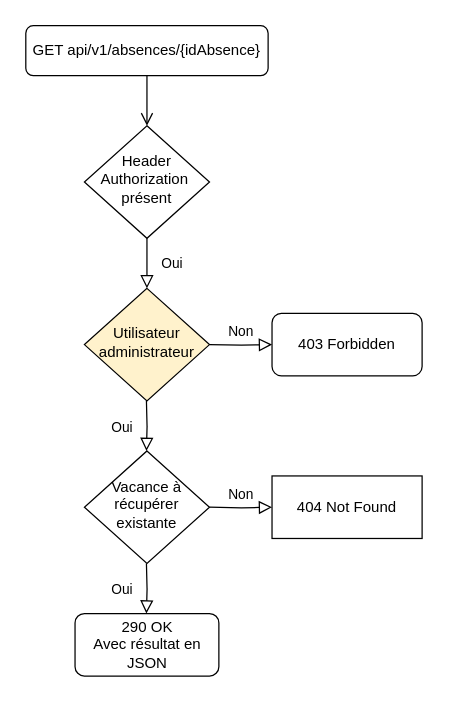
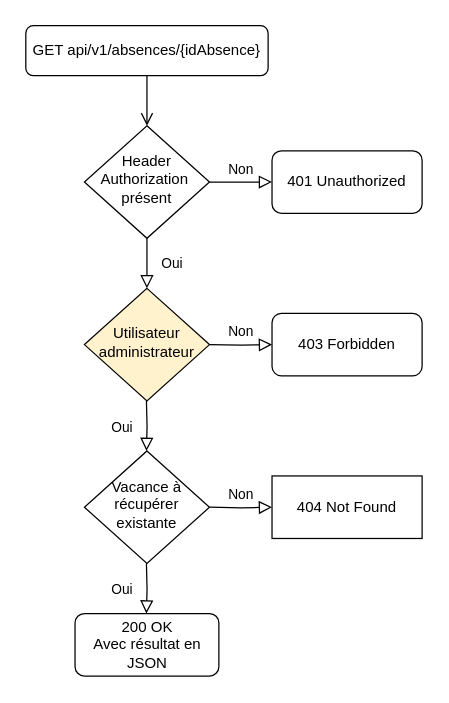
edge "Header Authorization présent" -> "401 Unauthorized": added, label "Non"
node "401 Unauthorized": added
node "290 OK Avec résultat en JSON": label "290 OK Avec résultat en JSON" -> "200 OK Avec résultat en JSON"
